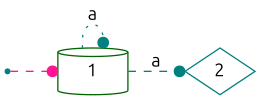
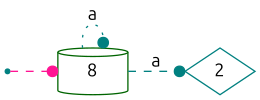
node "1": label "1" -> "8"
